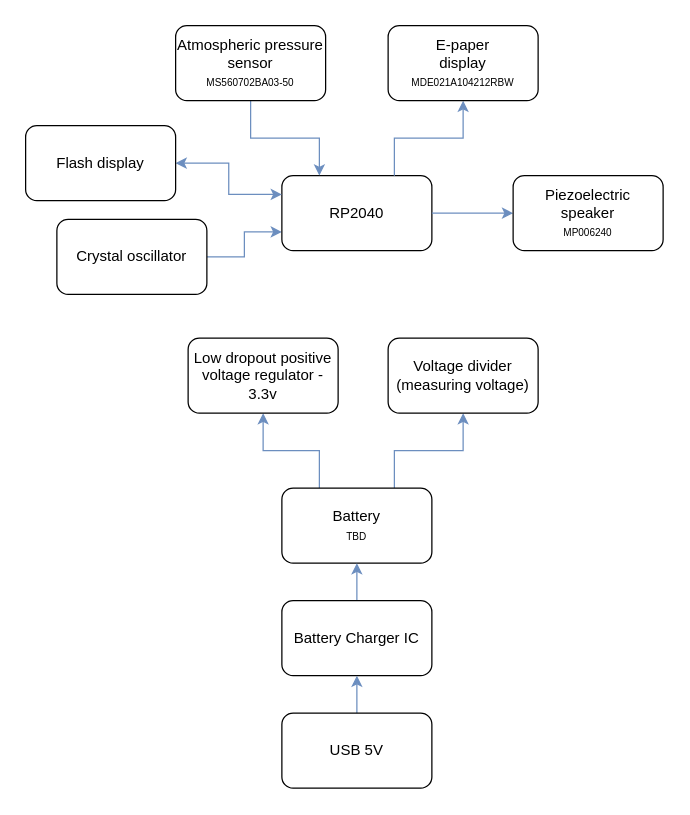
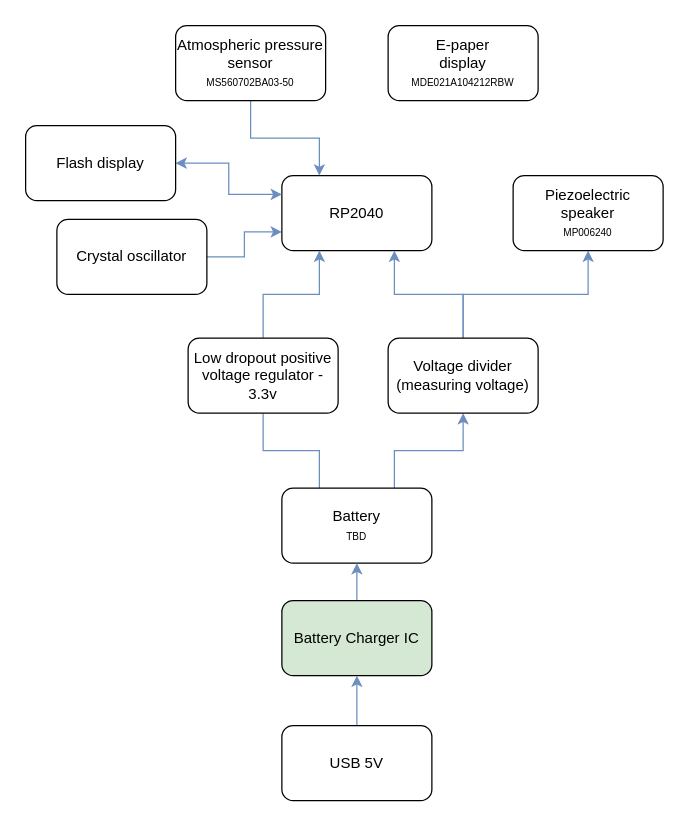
edge "RP2040" -> "E-paper display MDE021A104212RBW": removed
edge "RP2040" -> "Piezoelectric speaker MP006240": now "Voltage divider (measuring voltage)" -> "Piezoelectric speaker MP006240"
edge "Low dropout positive voltage regulator - 3.3v" -> "RP2040": added
edge "Voltage divider (measuring voltage)" -> "RP2040": added
edge "BatteryTBD" -> "Low dropout positive voltage regulator - 3.3v": arrowhead classic -> none
node "Battery Charger IC": fillcolor #ffffff -> #d5e8d4
node "USB 5V": moved (357, 751) -> (357, 763)
